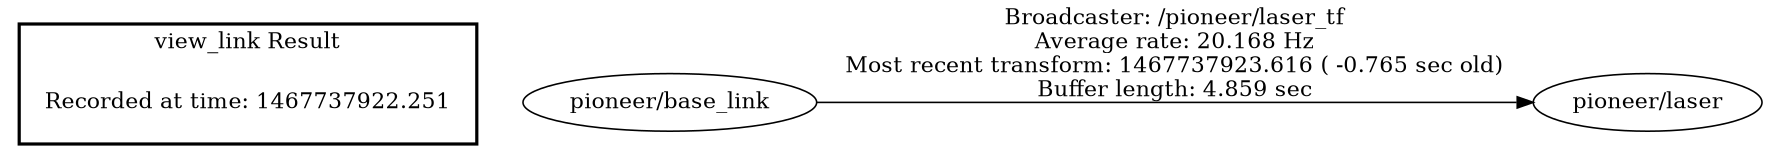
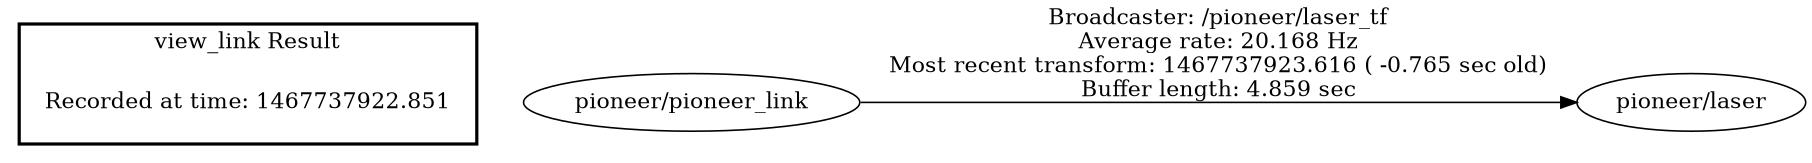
node "Recorded at time: 1467737922.251": label "Recorded at time: 1467737922.251" -> "Recorded at time: 1467737922.851"
node "pioneer/base_link": label "pioneer/base_link" -> "pioneer/pioneer_link"
